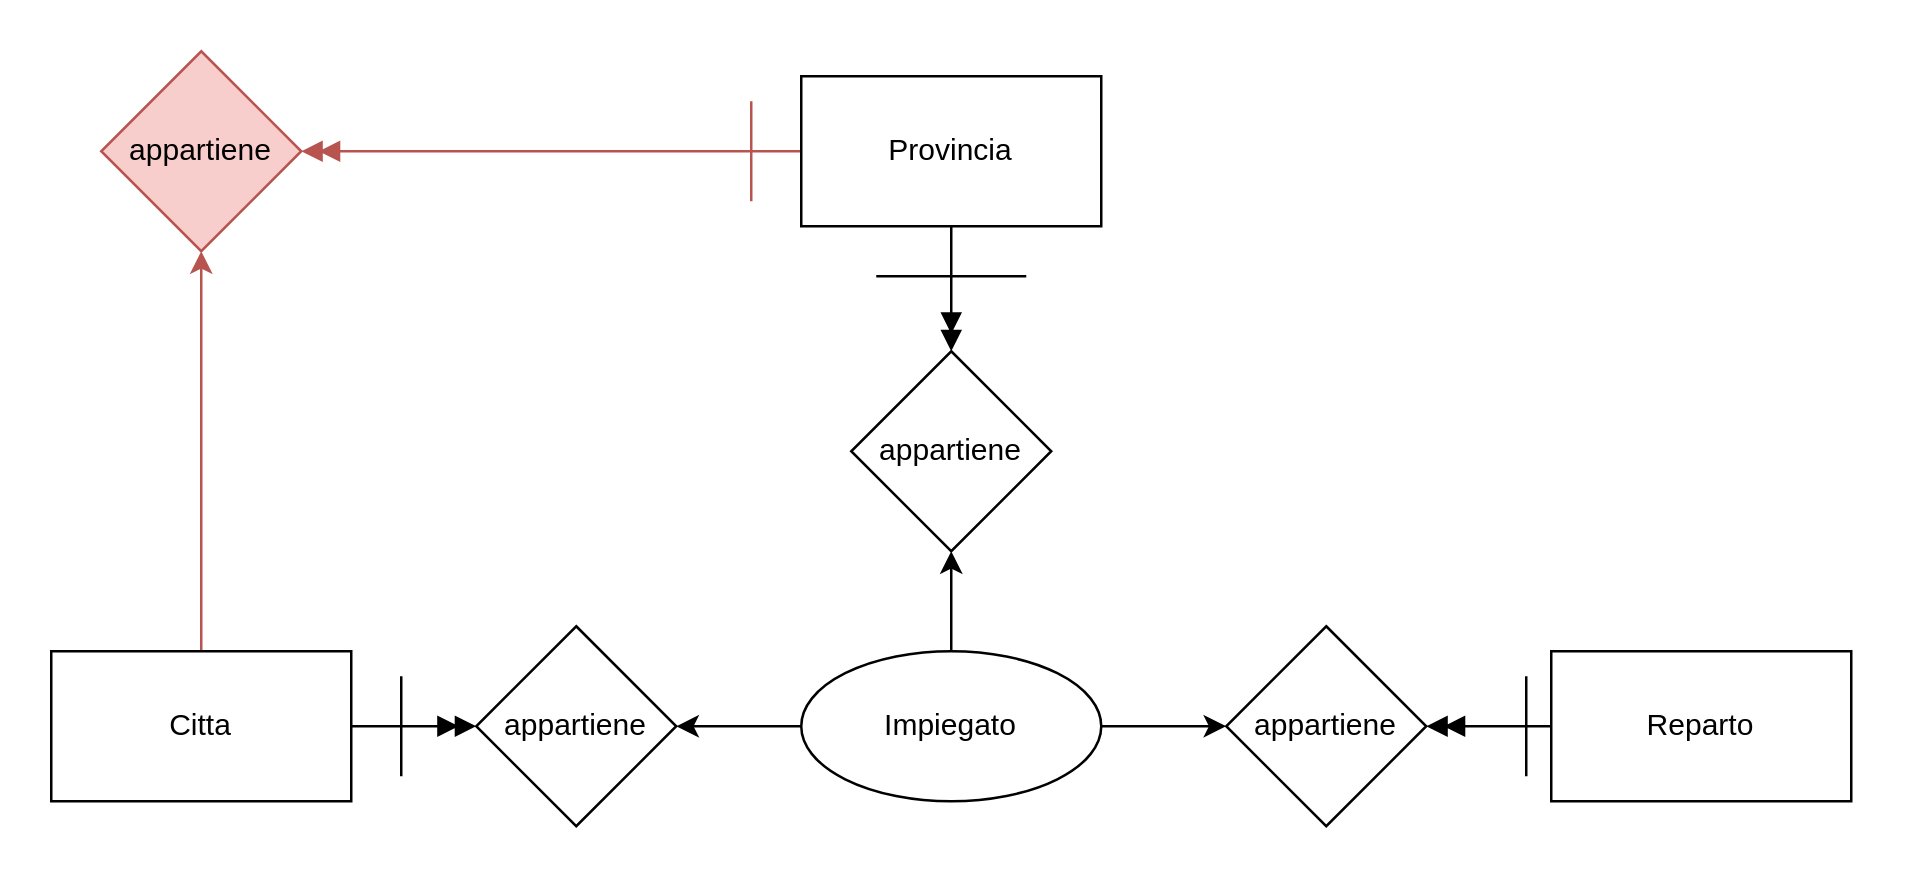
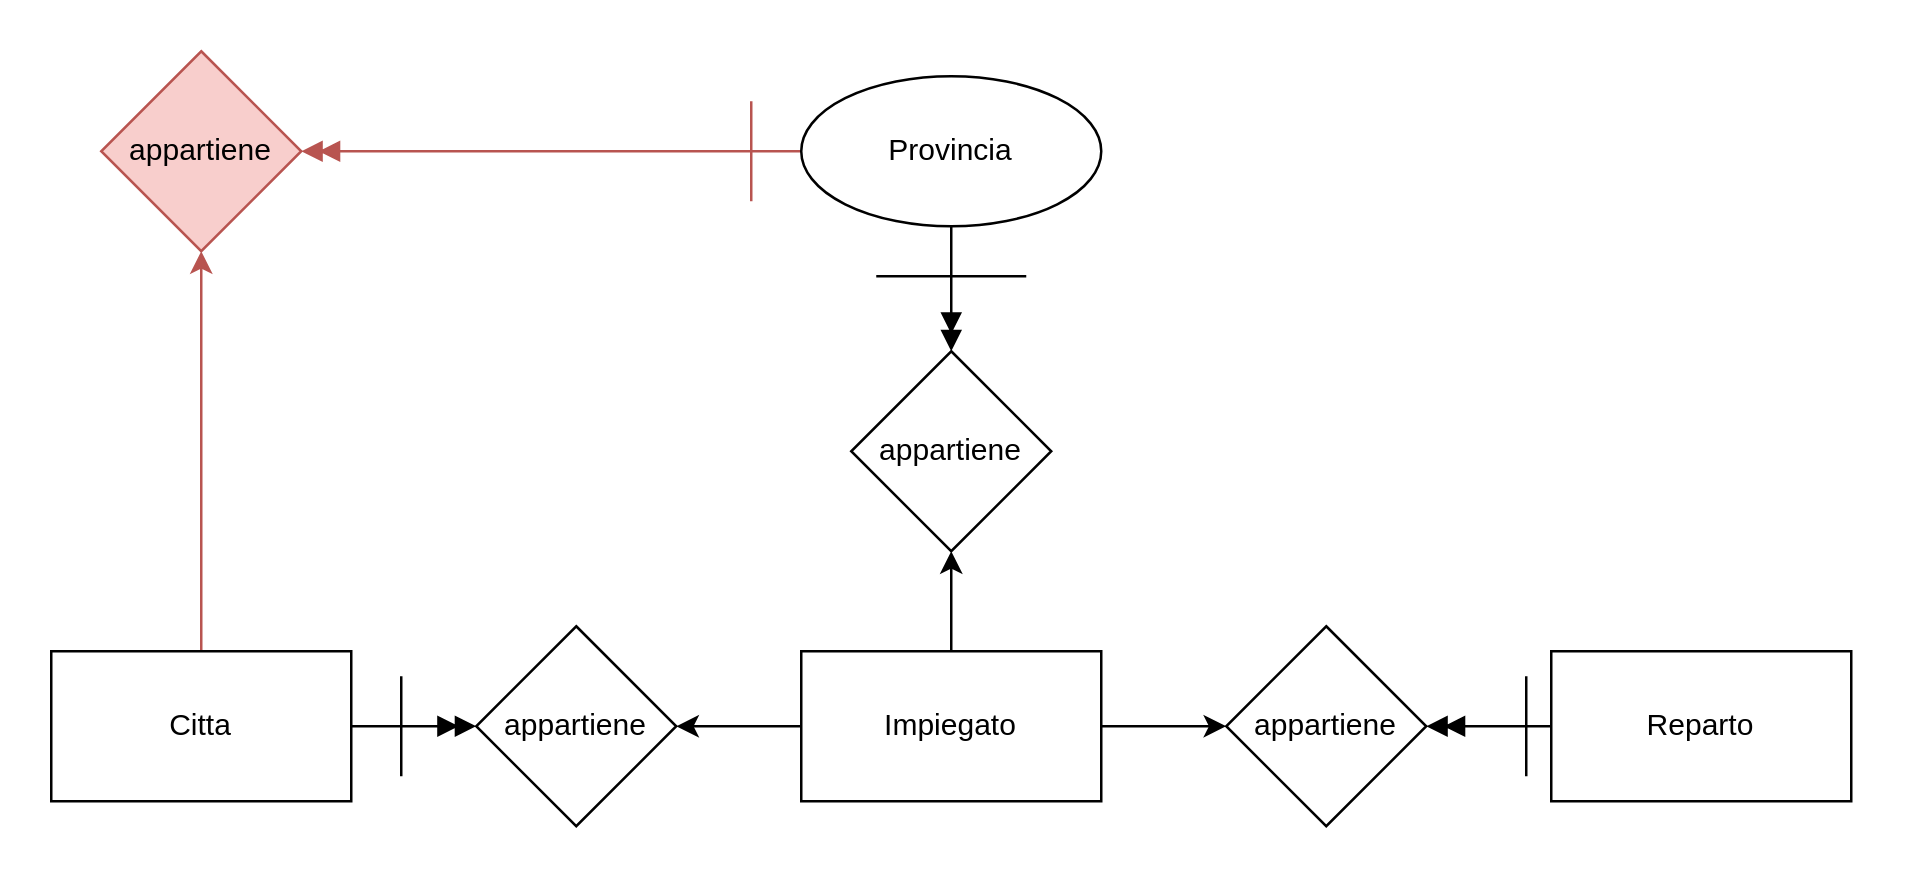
node "Provincia": shape rectangle -> ellipse
node "Impiegato": shape ellipse -> rectangle
